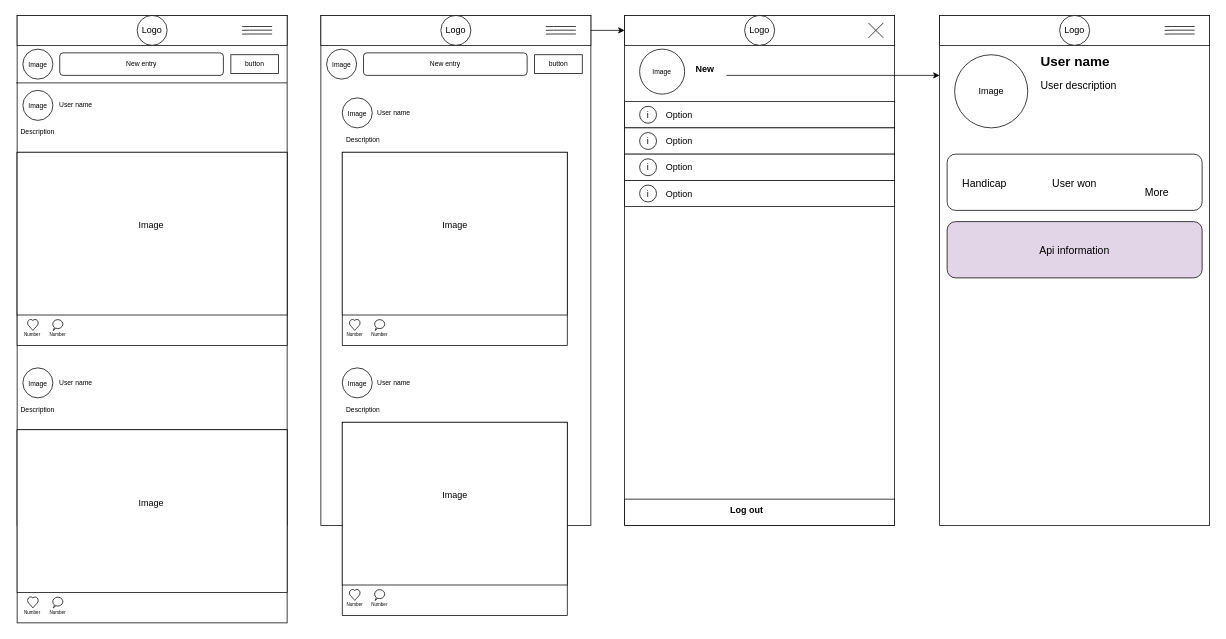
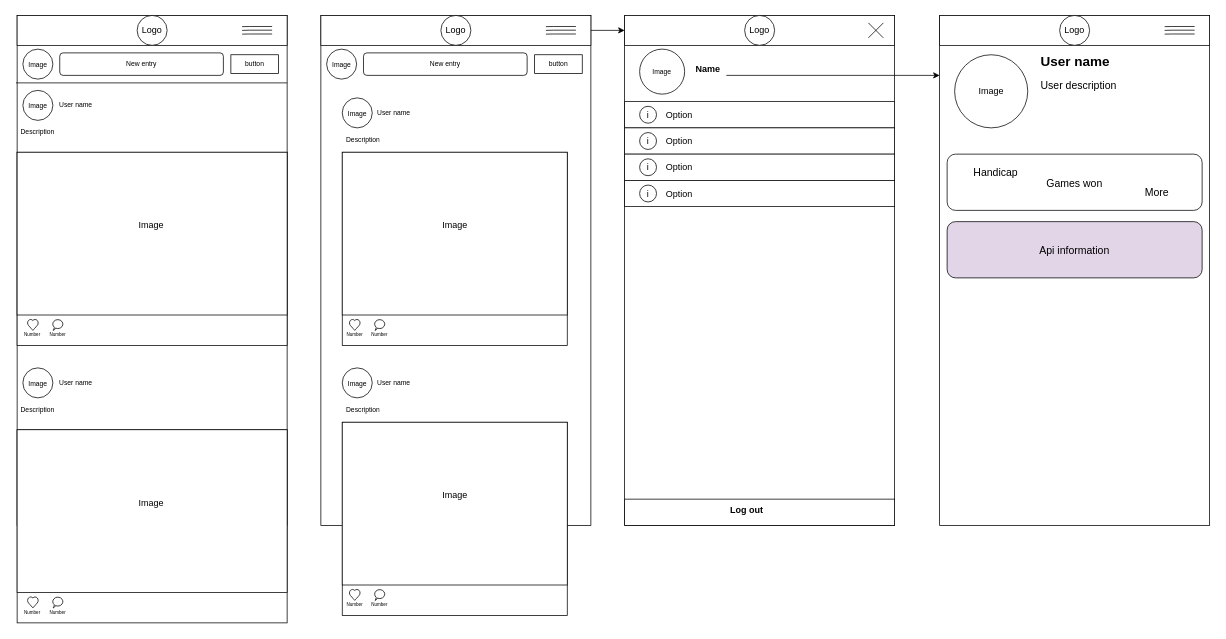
node "New": label "New" -> "Name"
node "Handicap": moved (984, 183) -> (996, 172)
node "User won": label "User won" -> "Games won"
